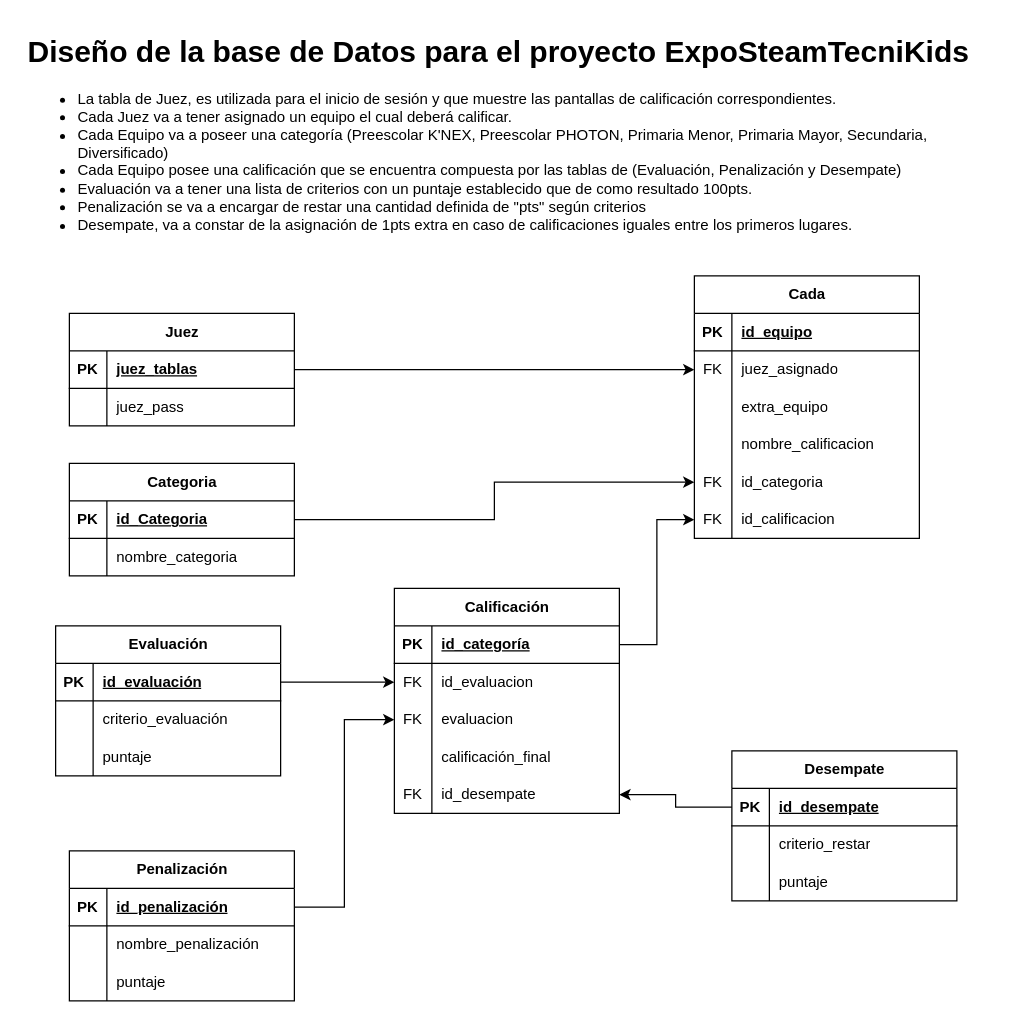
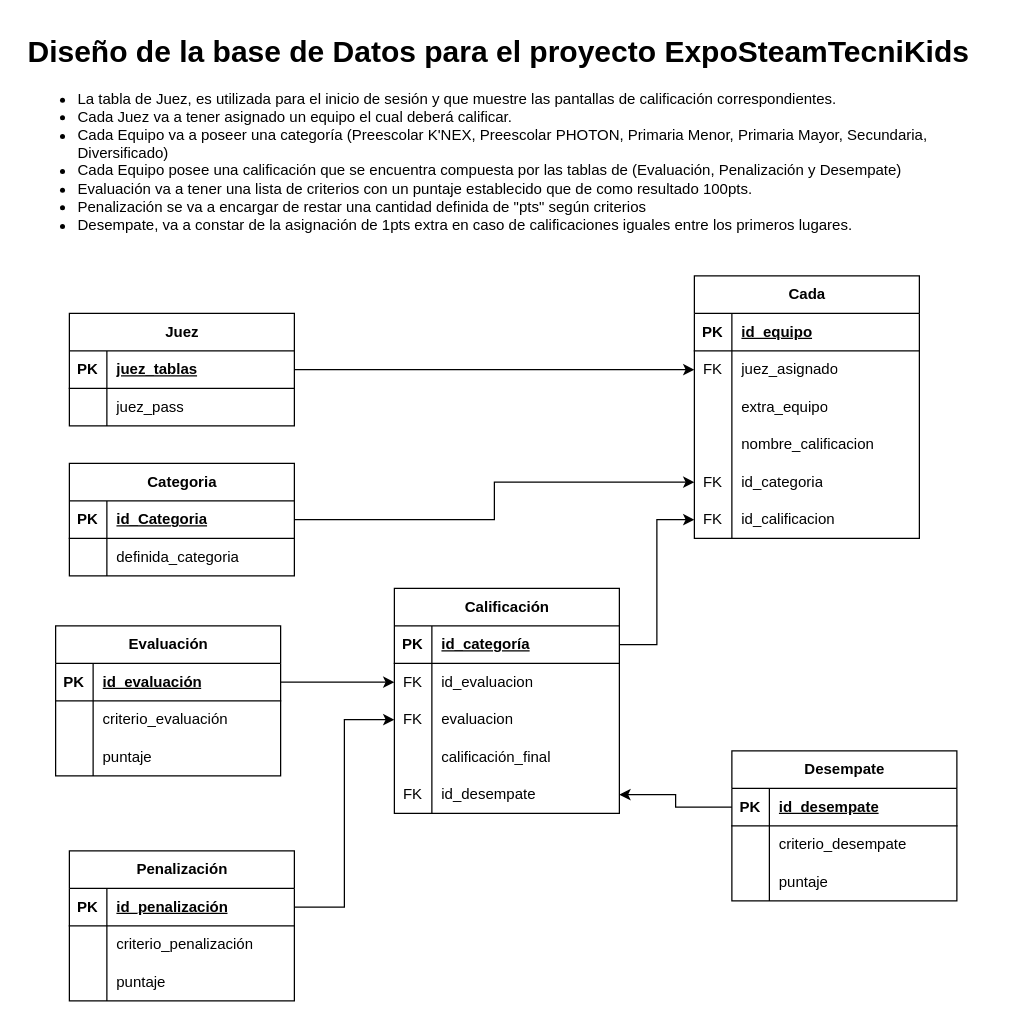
node "nombre_categoria": label "nombre_categoria" -> "definida_categoria"
node "criterio_restar": label "criterio_restar" -> "criterio_desempate"
node "nombre_penalización": label "nombre_penalización" -> "criterio_penalización"
